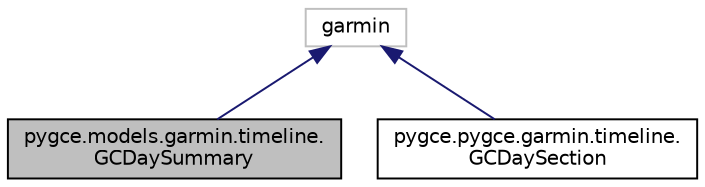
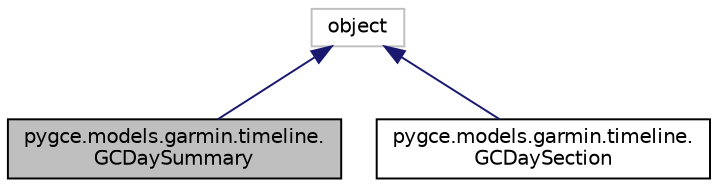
node "garmin": label "garmin" -> "object"
node "pygce.pygce.garmin.timeline. GCDaySection": label "pygce.pygce.garmin.timeline. GCDaySection" -> "pygce.models.garmin.timeline. GCDaySection"
